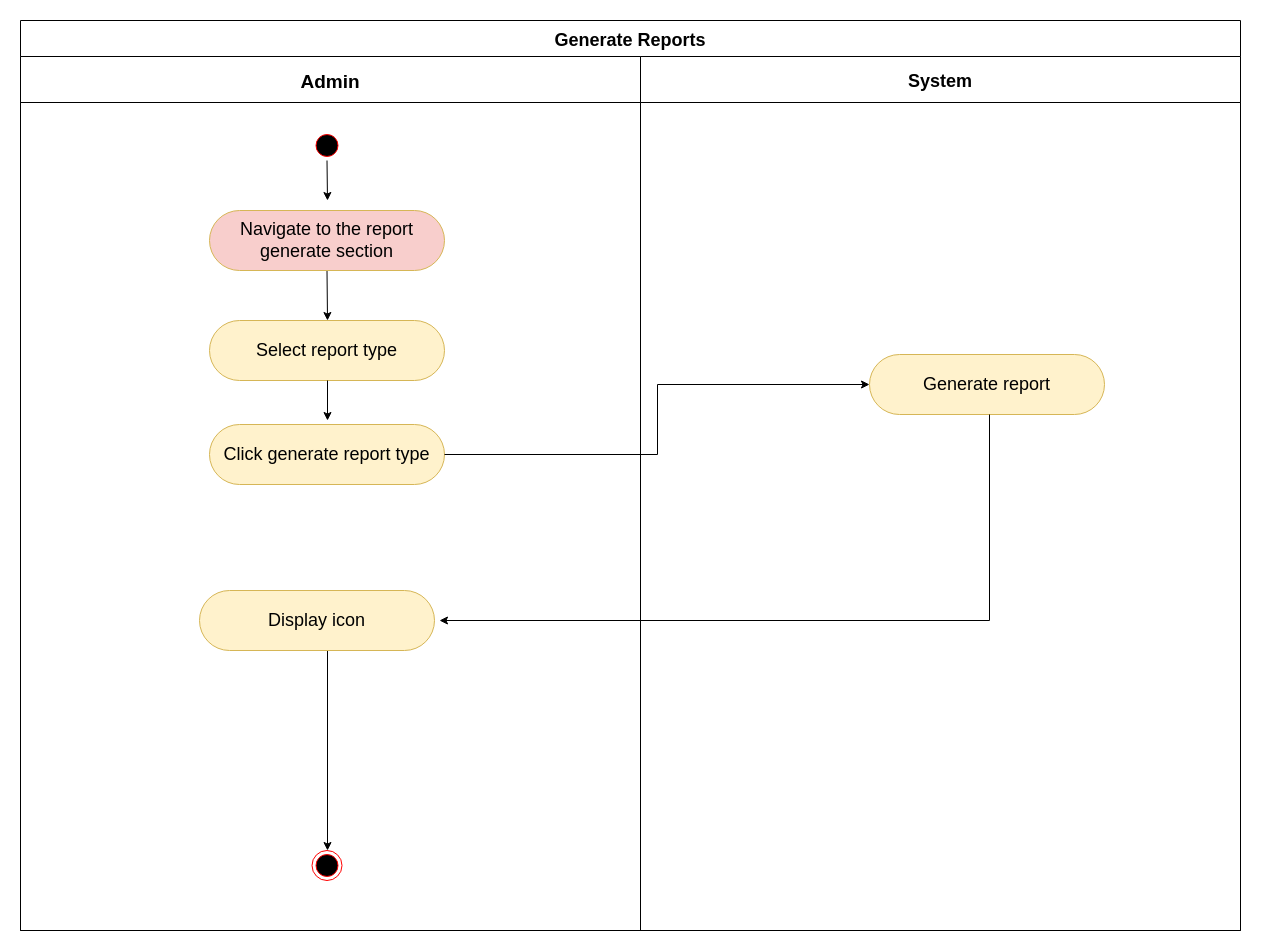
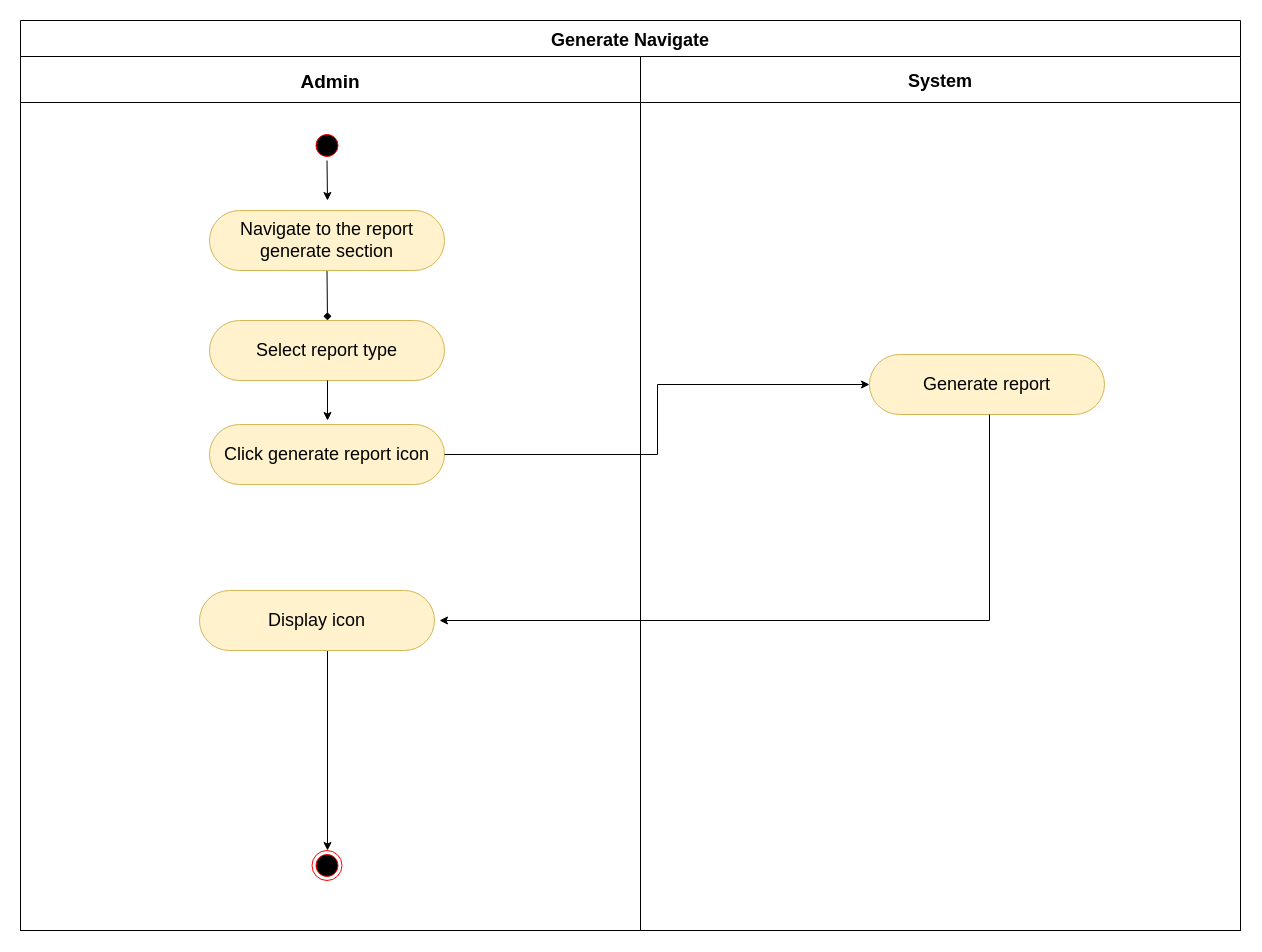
node "Generate Reports": label "Generate Reports" -> "Generate Navigate"
node "Navigate to the report generate section": fillcolor #f8cecc -> #fff2cc
edge "Navigate to the report generate section" -> "Select report type": arrowhead classic -> diamond
node "Click generate report type": label "Click generate report type" -> "Click generate report icon"
